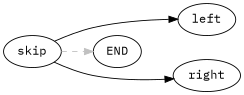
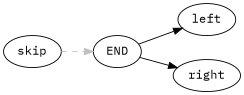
edge "skip" -> "left": now "END" -> "left"
edge "skip" -> "right": now "END" -> "right"
